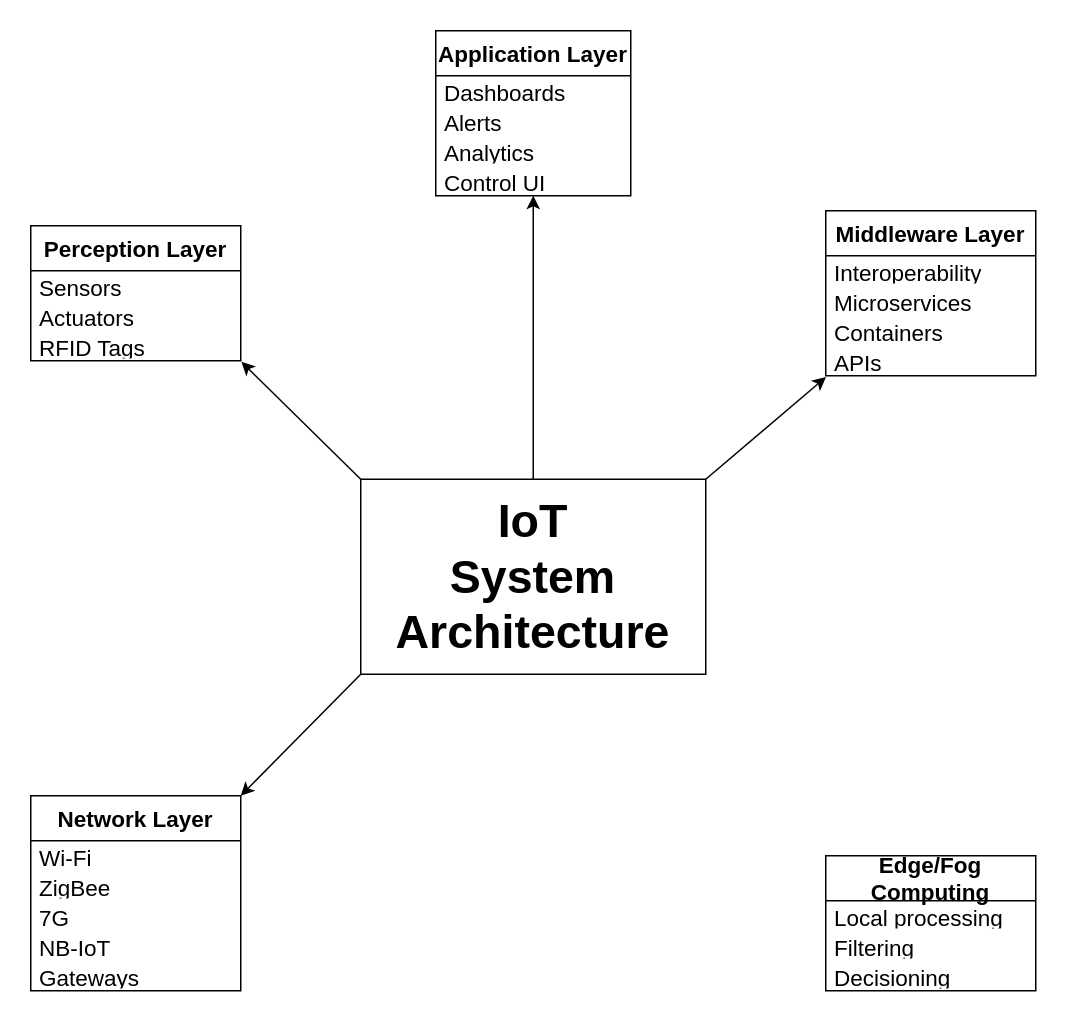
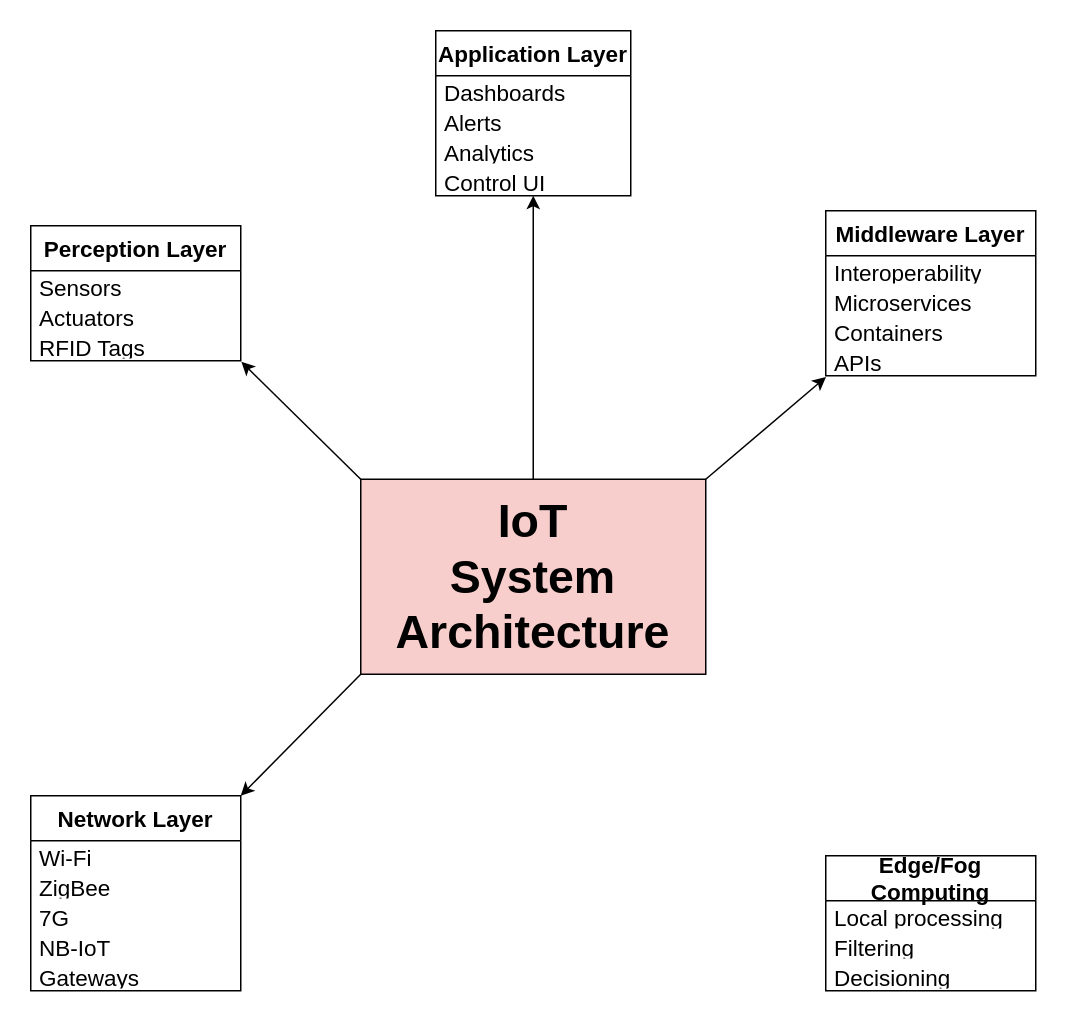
node "IoT System Architecture": fillcolor #ffffff -> #f8cecc
